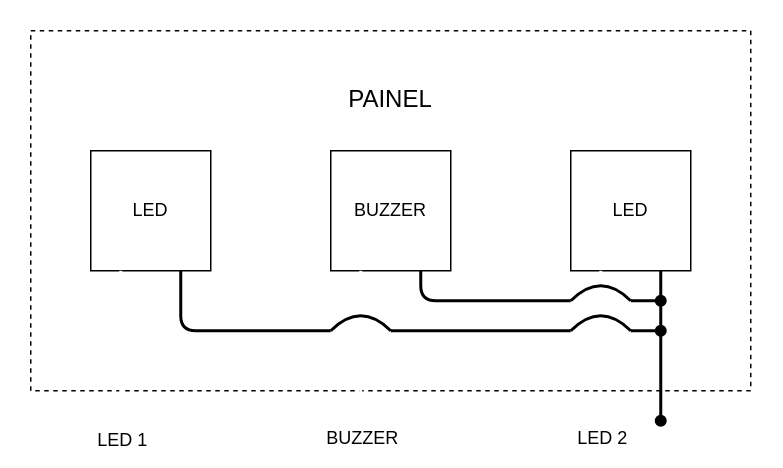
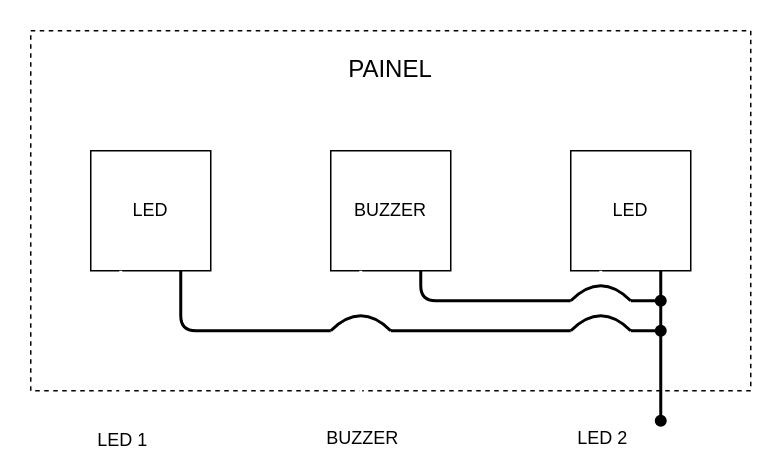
node "PAINEL": moved (391, 98) -> (391, 68)
